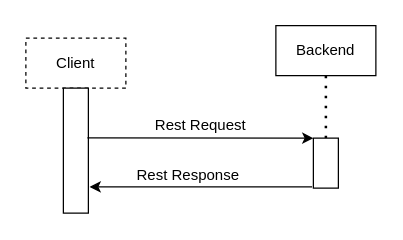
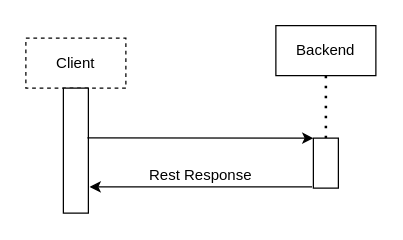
node "Rest Request": removed
node "Rest Response": moved (188, 176) -> (201, 176)
